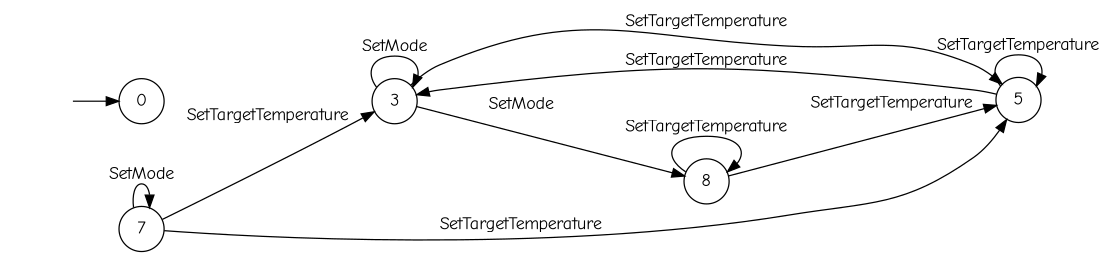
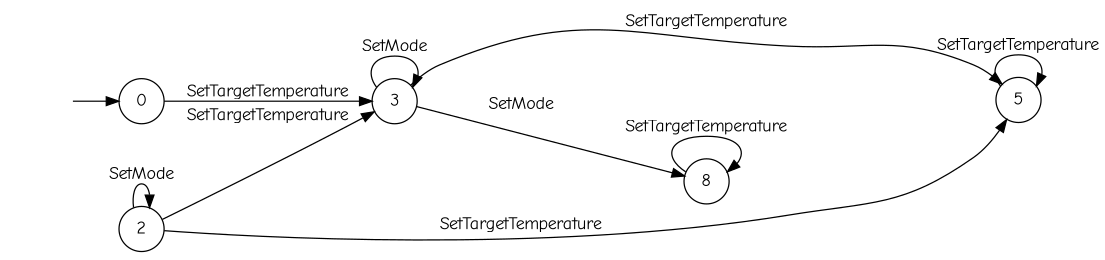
edge "5" -> "3": now "0" -> "3"
edge "8" -> "5": removed, label "SetTargetTemperature"
node "7": label "7" -> "2"
